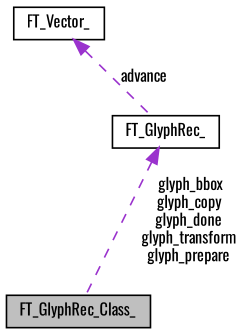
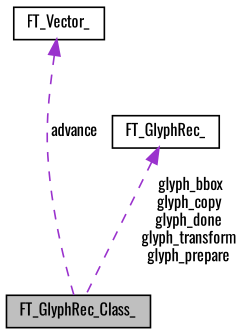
edge "FT_GlyphRec_" -> "FT_Vector_": now "FT_GlyphRec_Class_" -> "FT_Vector_"
